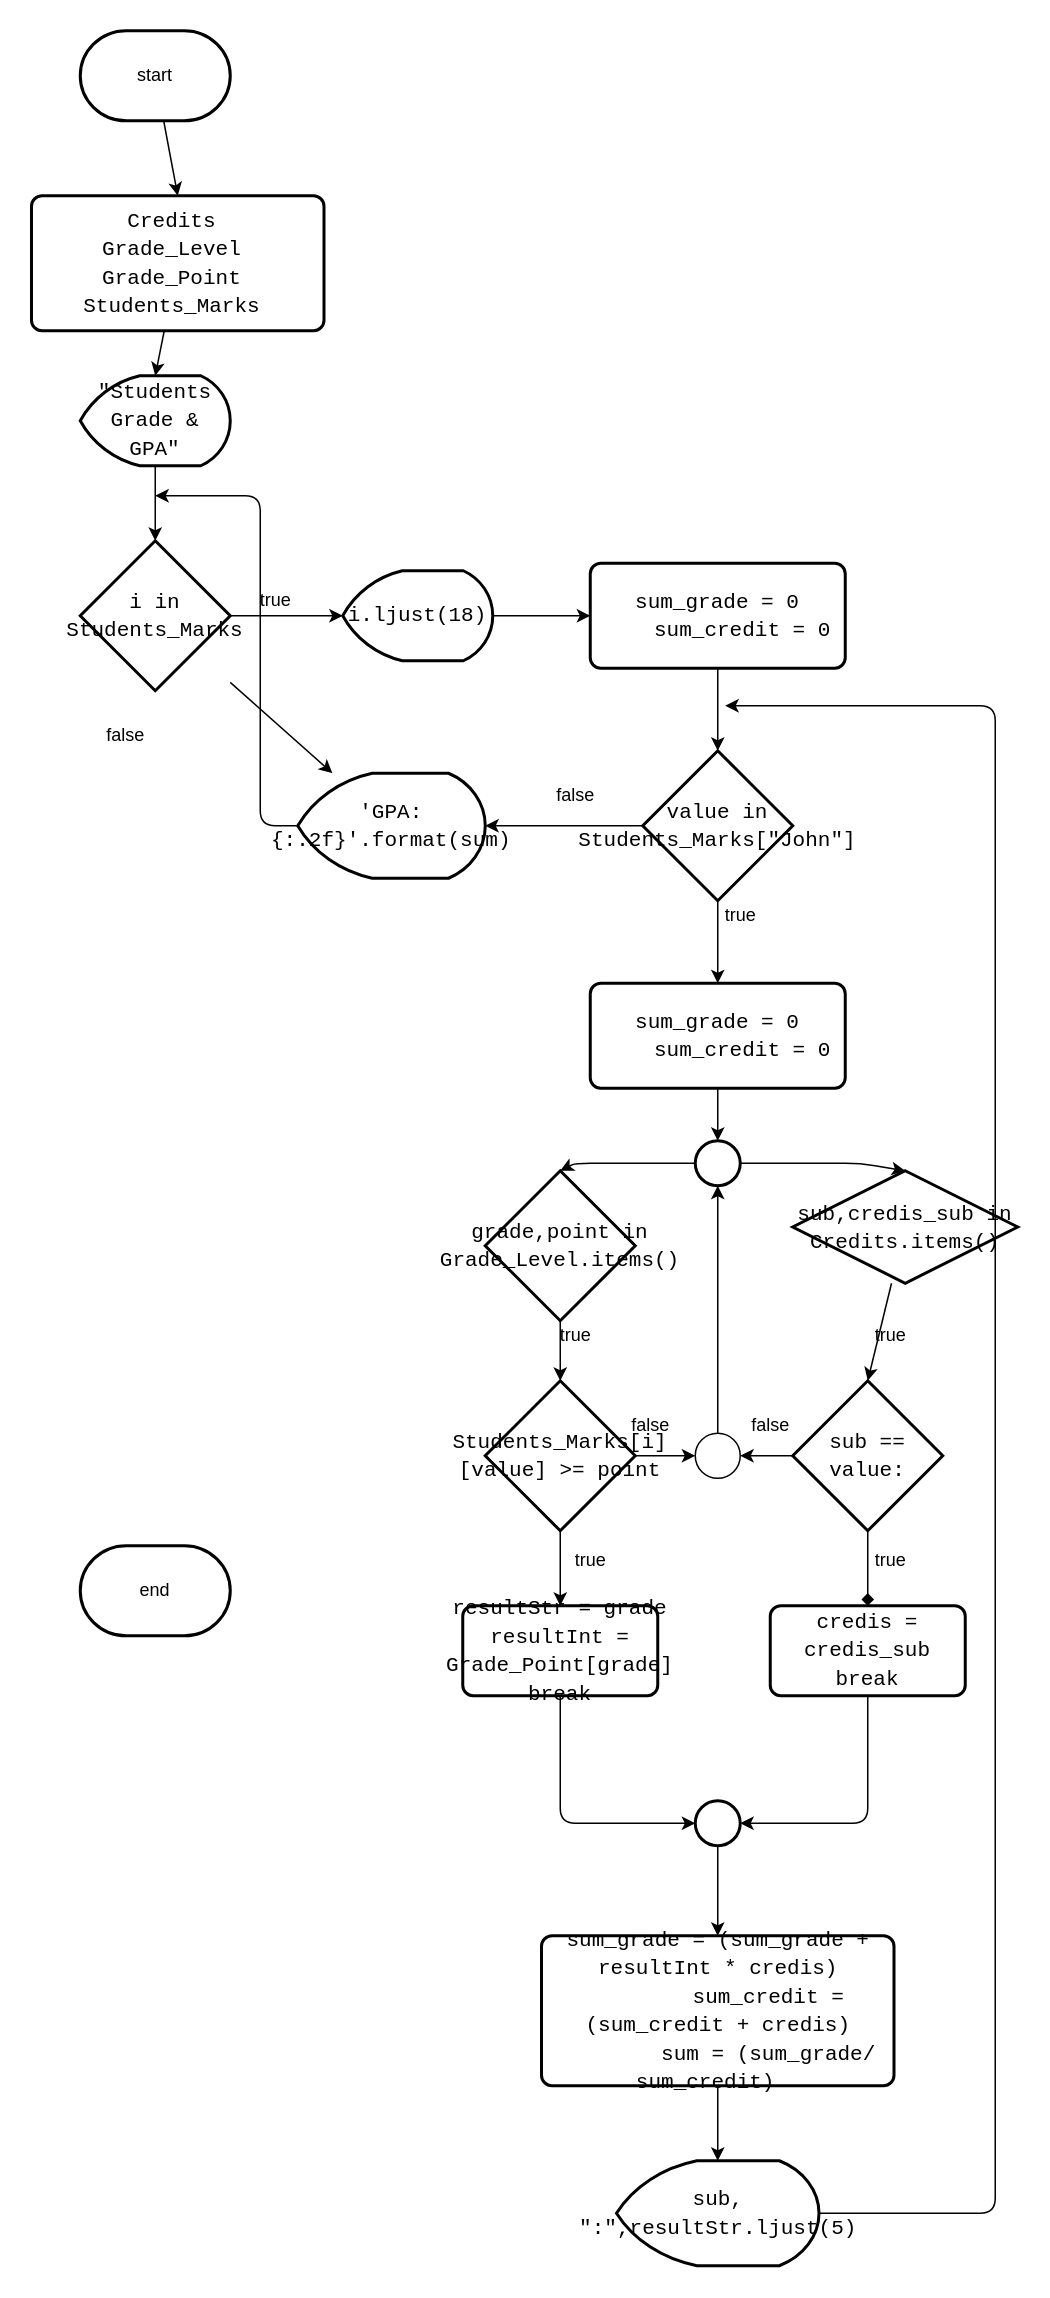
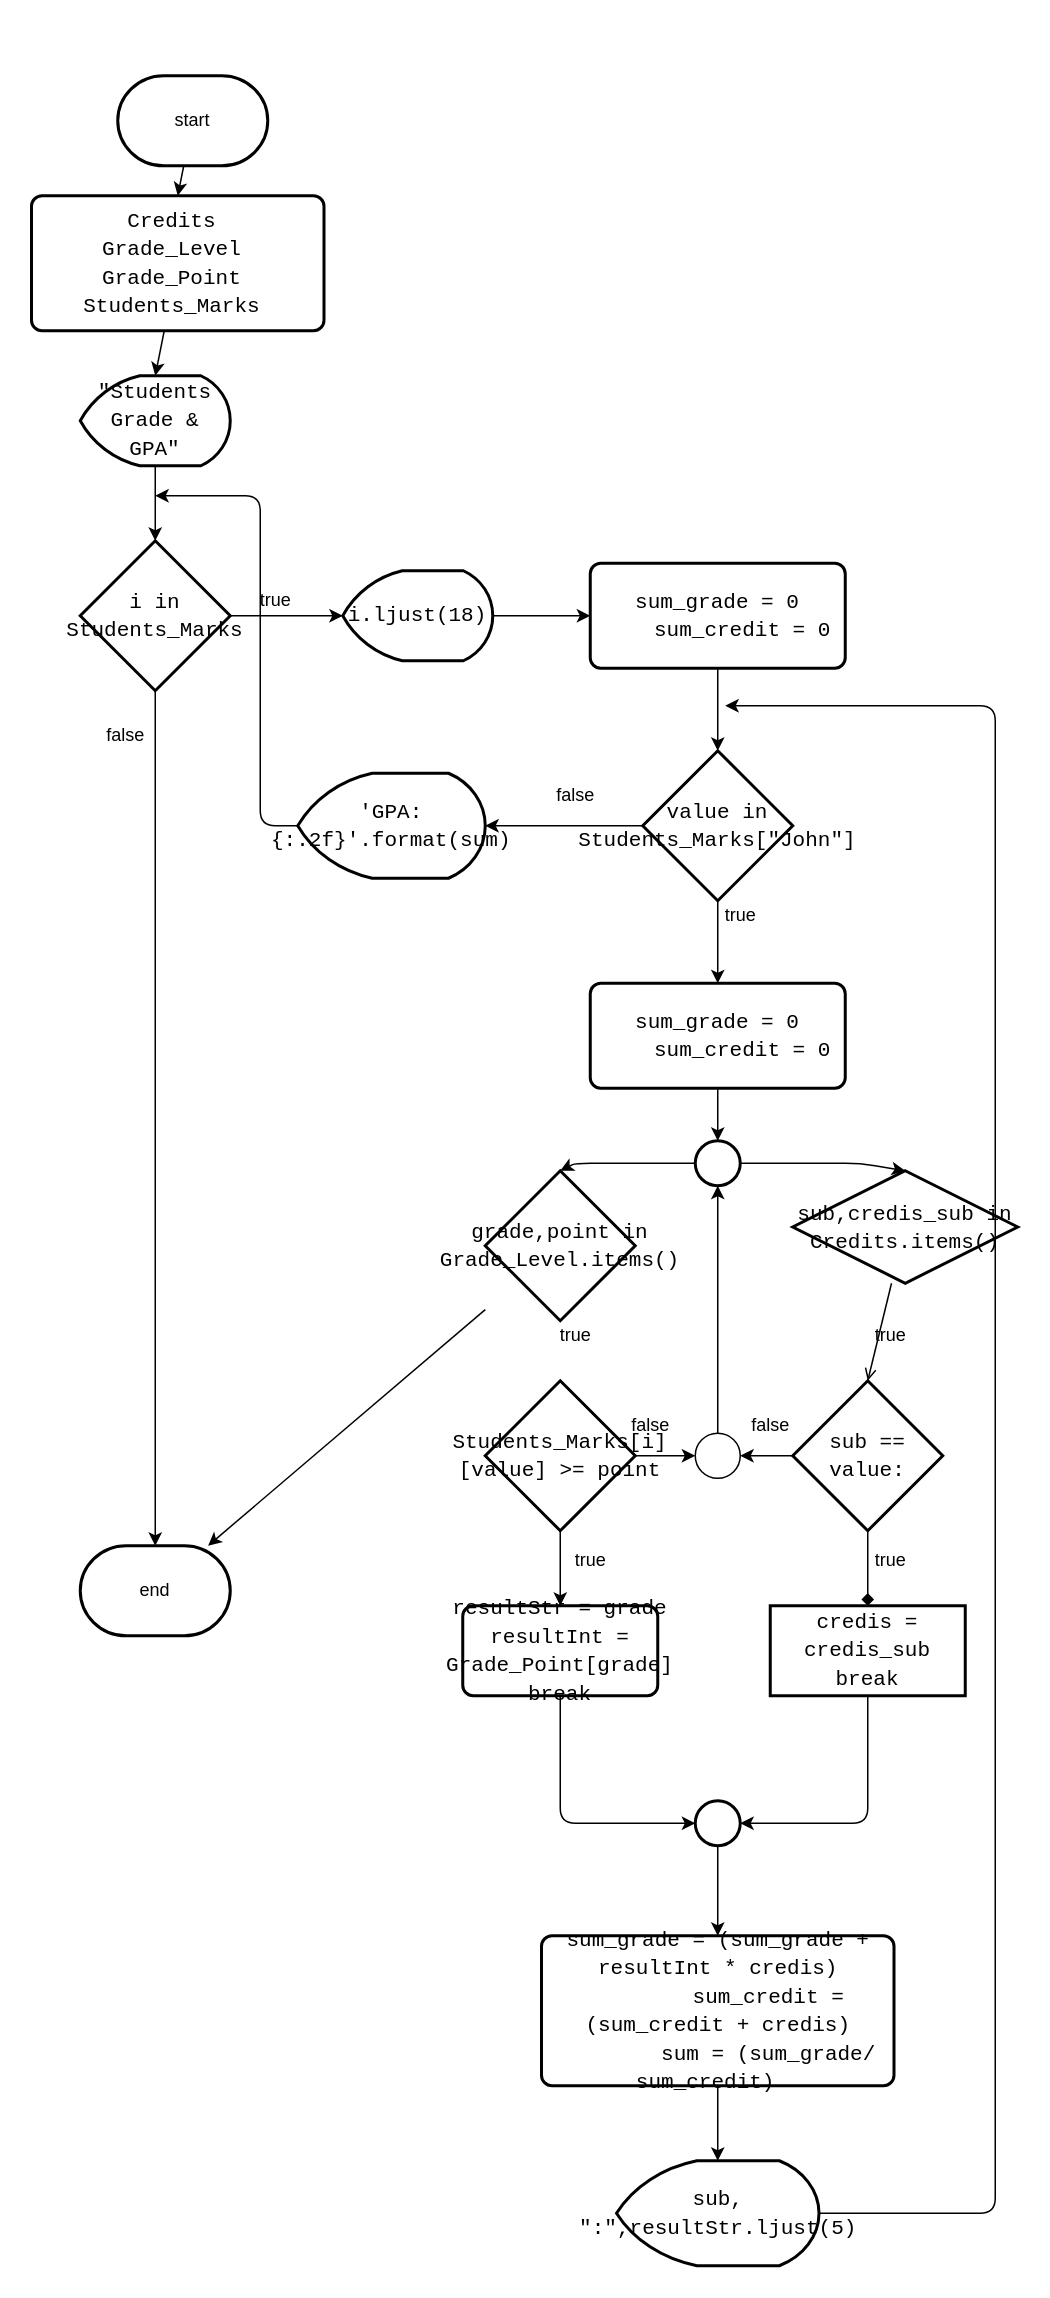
node "start": moved (155, 76) -> (193, 121)
edge "i in Students_Marks" -> "'GPA: {:.2f}'.format(sum)": now "i in Students_Marks" -> "end"
edge "grade,point in Grade_Level.items()" -> "Students_Marks[i][value] >= point": now "grade,point in Grade_Level.items()" -> "end"
edge "sub,credis_sub in Credits.items()" -> "sub == value:": arrowhead classic -> open
node "credis = credis_sub break": shape rounded rectangle -> rectangle
